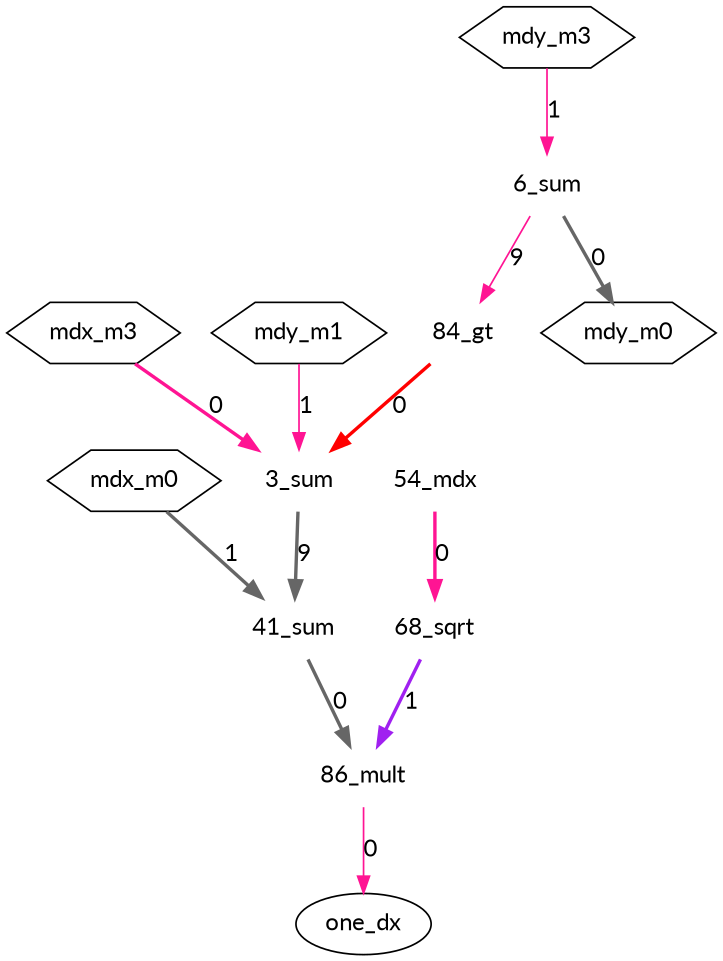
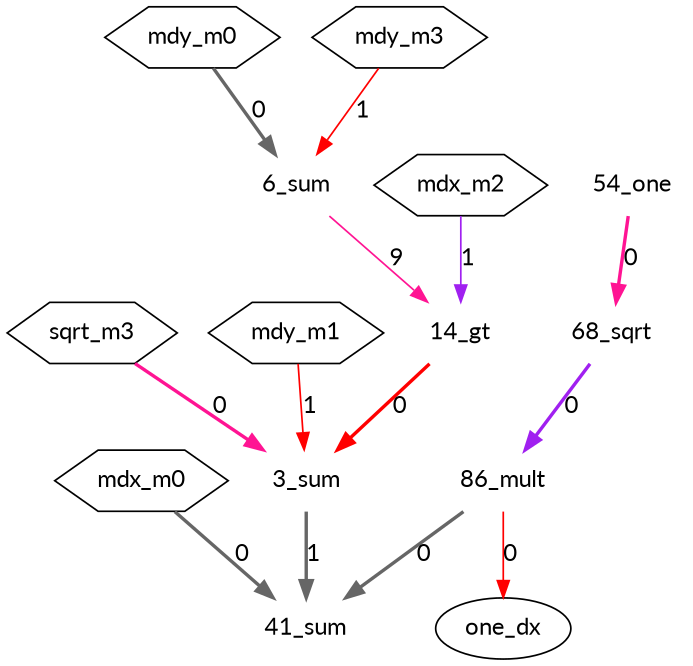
edge "mdy_m3" -> "6_sum": color deeppink -> red
node "mdx_m2": added
edge "6_sum" -> "mdy_m0": reversed
node "mdx_m3": label "mdx_m3" -> "sqrt_m3"
node "84_gt": label "84_gt" -> "14_gt"
edge "mdy_m1" -> "3_sum": color deeppink -> red
node "54_mdx": label "54_mdx" -> "54_one"
edge "mdx_m0" -> "41_sum": label "1" -> "0"
edge "3_sum" -> "41_sum": label "9" -> "1"
edge "41_sum" -> "86_mult": reversed
edge "68_sqrt" -> "86_mult": label "1" -> "0"
edge "86_mult" -> "one_dx": color deeppink -> red
